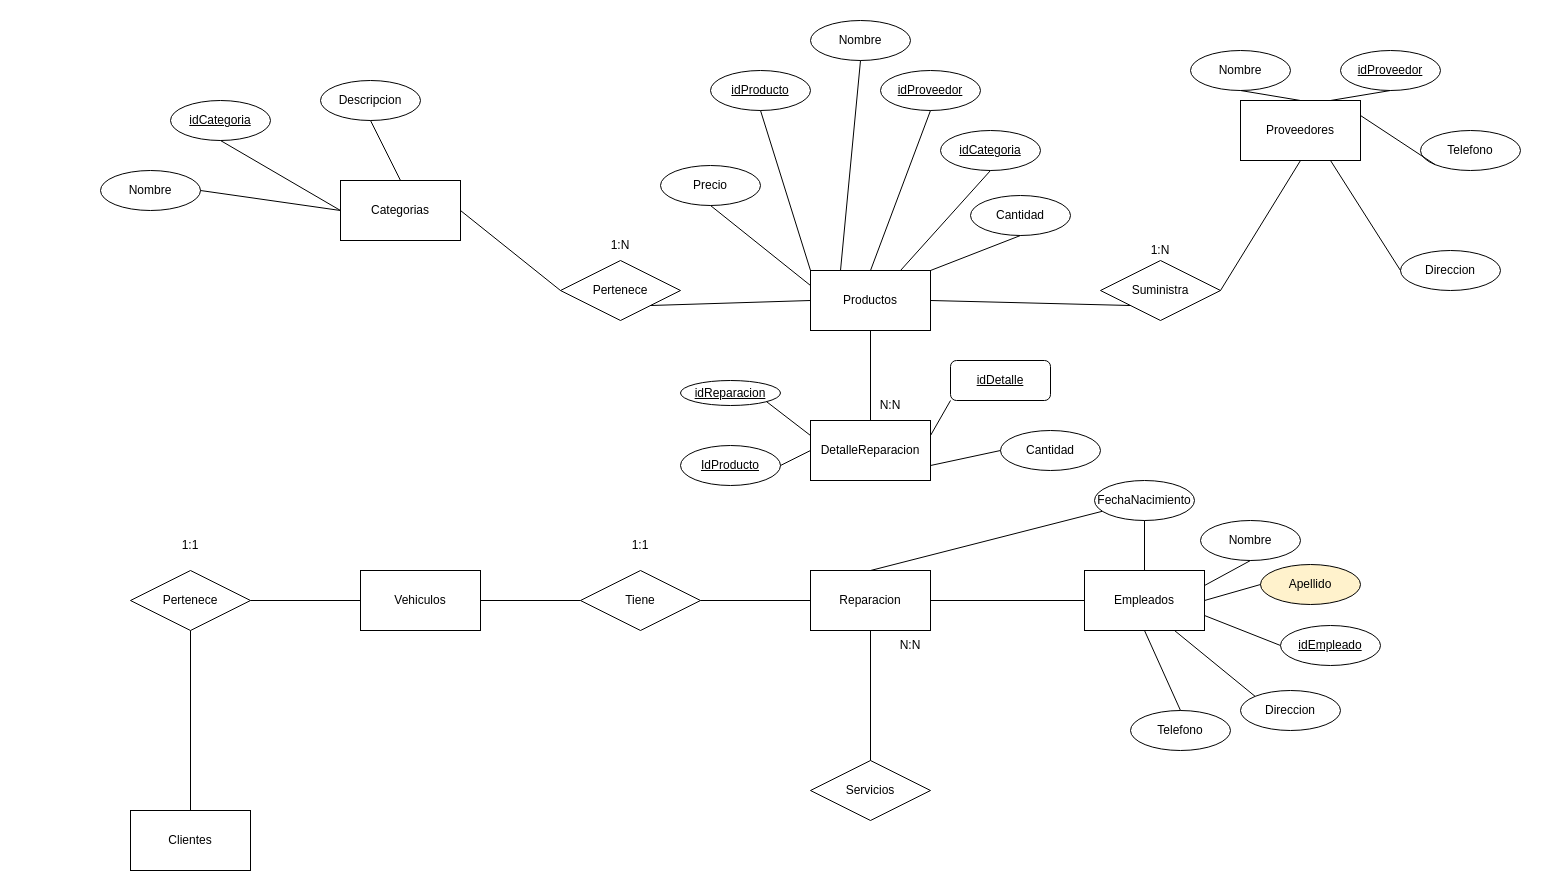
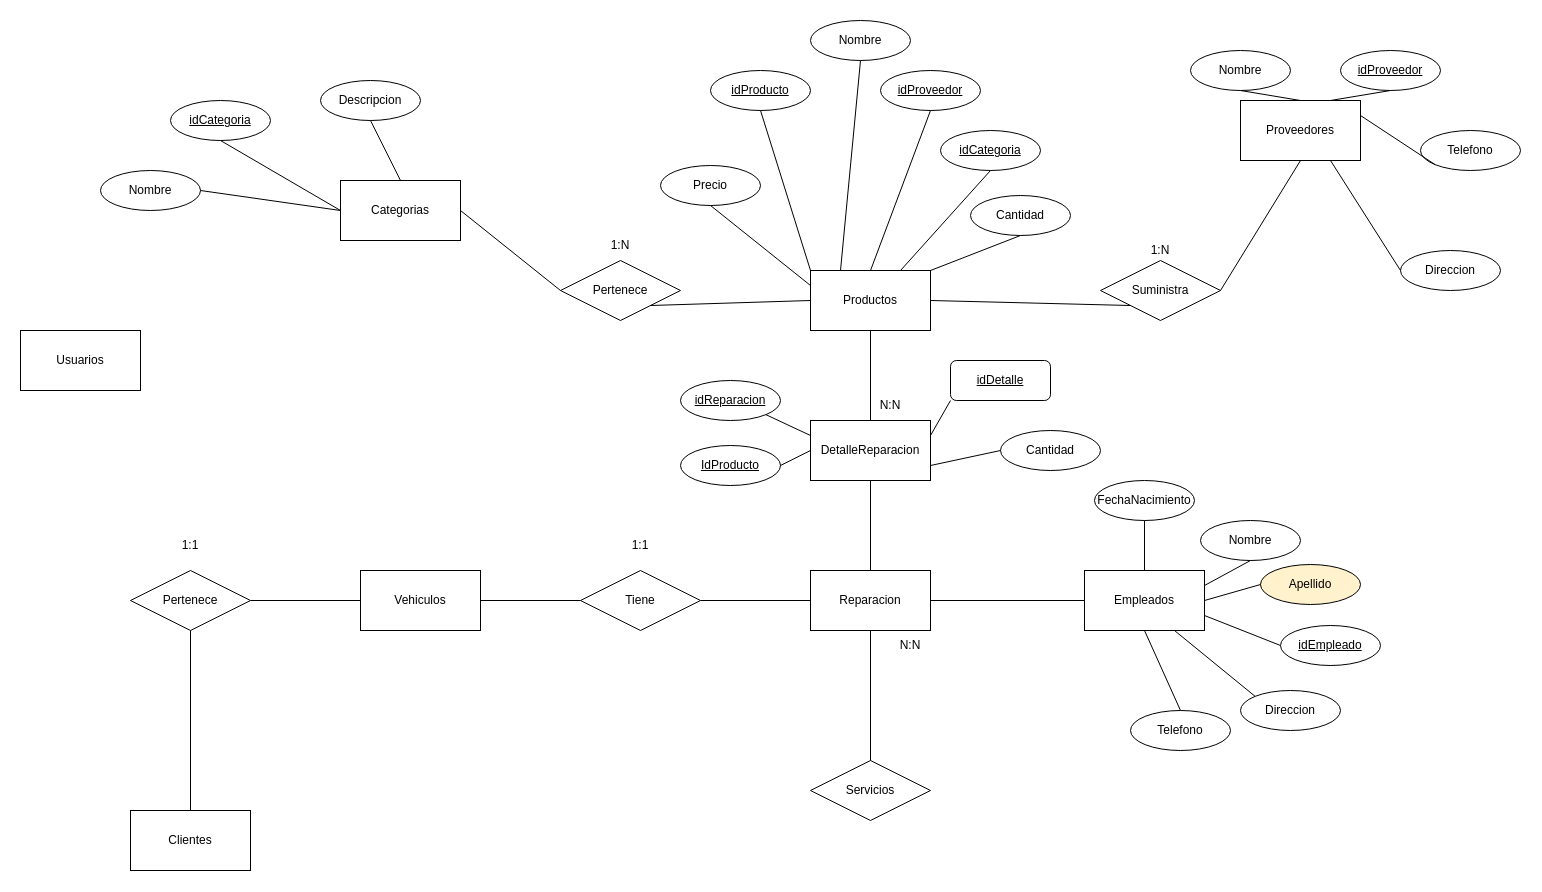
node "Usuarios": added
node "idReparacion": size 100x25 -> 100x40
edge "FechaNacimiento" -- "Reparacion": now "DetalleReparacion" -- "Reparacion"
